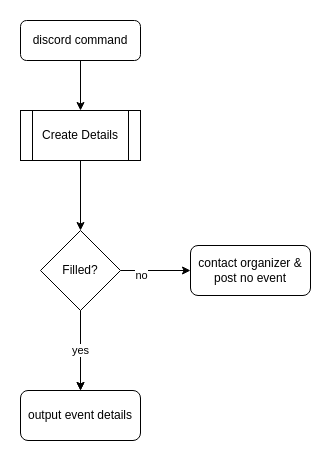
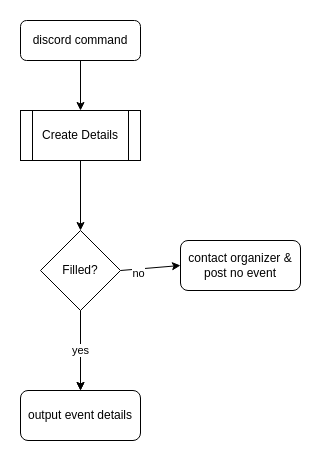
node "contact organizer & post no event": moved (251, 271) -> (241, 266)
